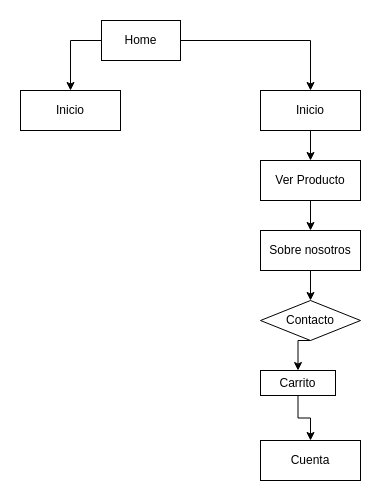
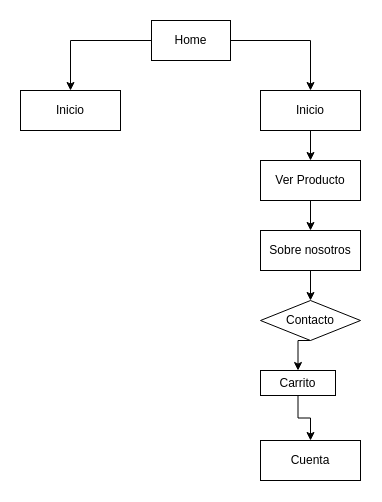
node "Home": moved (141, 41) -> (191, 41)
